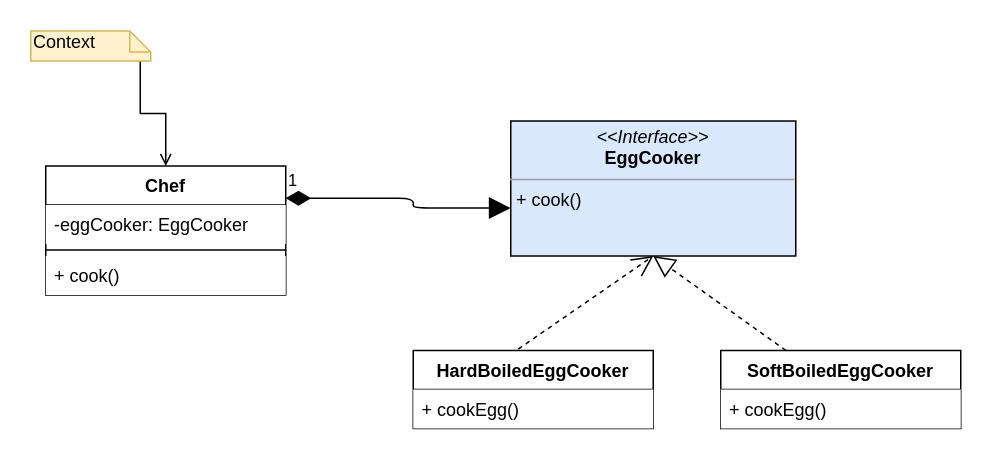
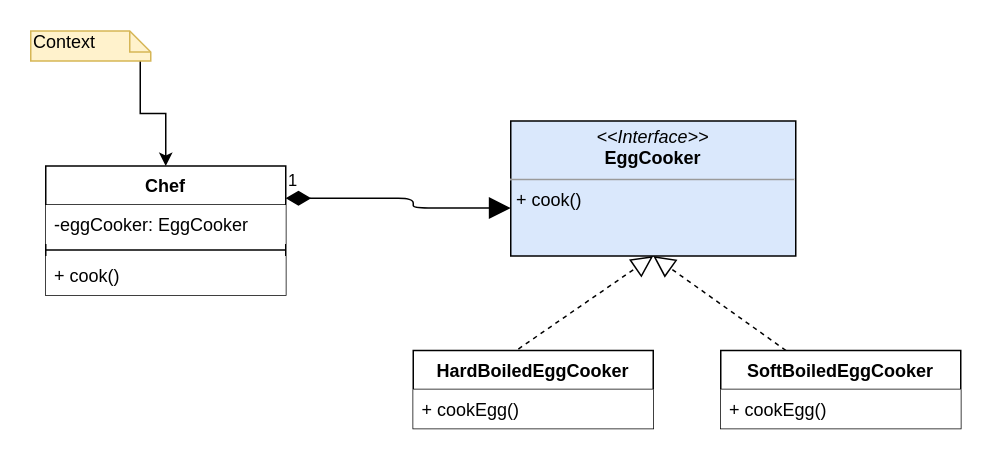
edge "Context" -> "Chef": arrowhead open -> classic
edge "HardBoiledEggCooker" -> "<<Interface>> EggCooker + cook()": arrowhead open -> block
